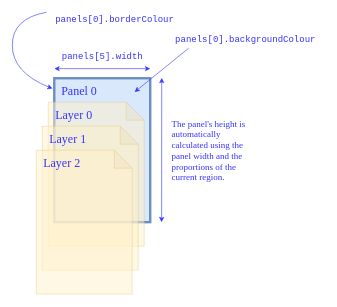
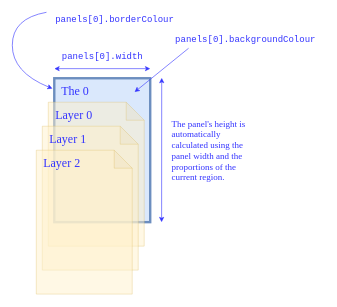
node "panels[5].width": label "panels[5].width" -> "panels[0].width"
node "Panel 0": label "Panel 0" -> "The 0"
